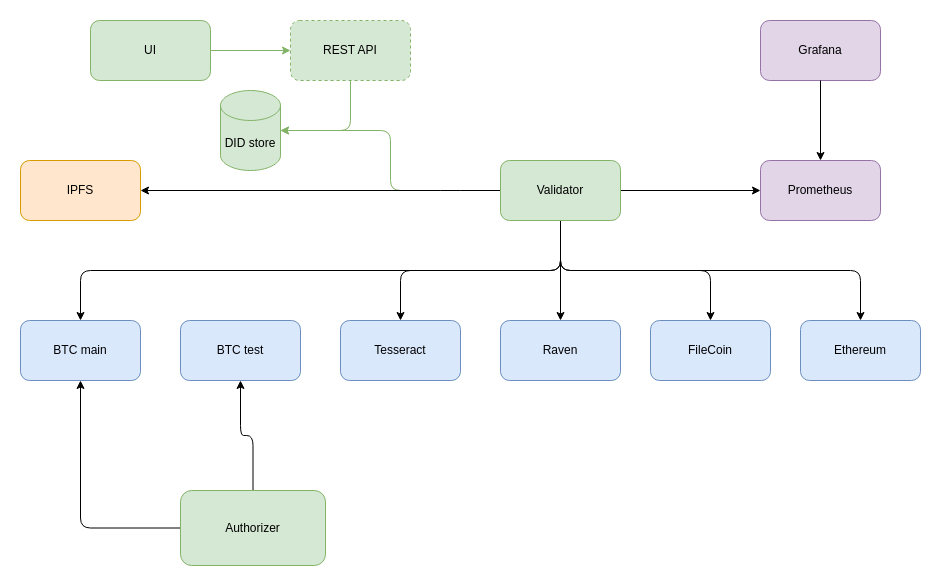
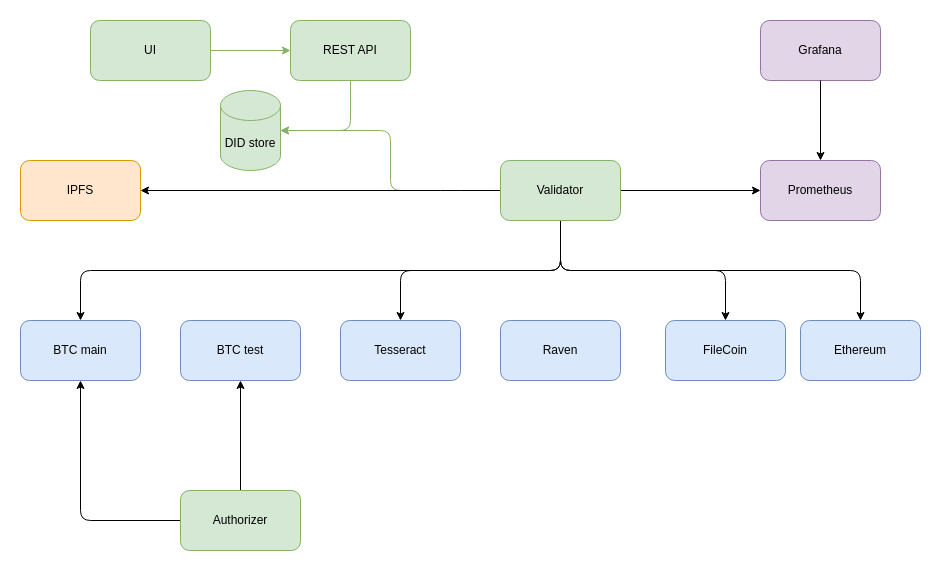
node "REST API": style dashed -> solid
edge "Validator" -> "Raven": removed
node "FileCoin": moved (711, 351) -> (726, 351)
node "Authorizer": size 145x75 -> 120x60
